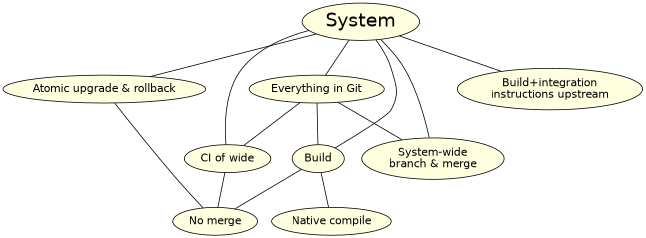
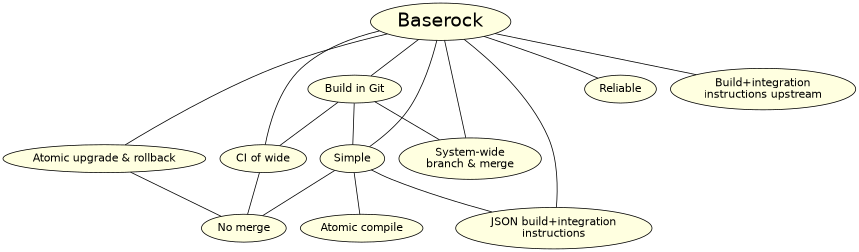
node "System": label "System" -> "Baserock"
node "Everything in Git": label "Everything in Git" -> "Build in Git"
node "Reliable": added
node "Build": label "Build" -> "Simple"
node "Native compile": label "Native compile" -> "Atomic compile"
node "JSON build+integration instructions": added
